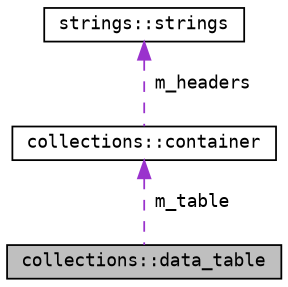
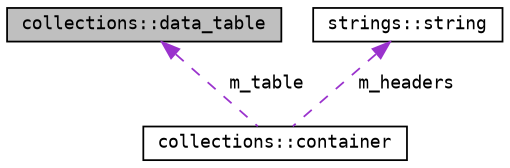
node "strings::strings": label "strings::strings" -> "strings::string"
edge "collections::data_table" -> "collections::container": reversed
